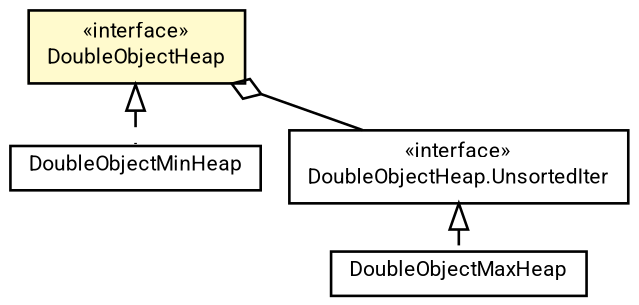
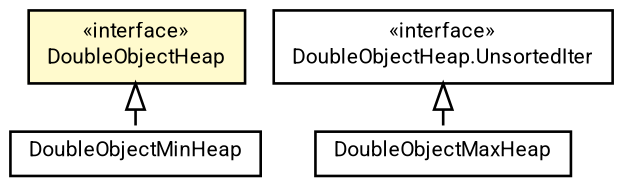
edge "DoubleObjectHeap.UnsortedIter" -> "DoubleObjectHeap": removed
